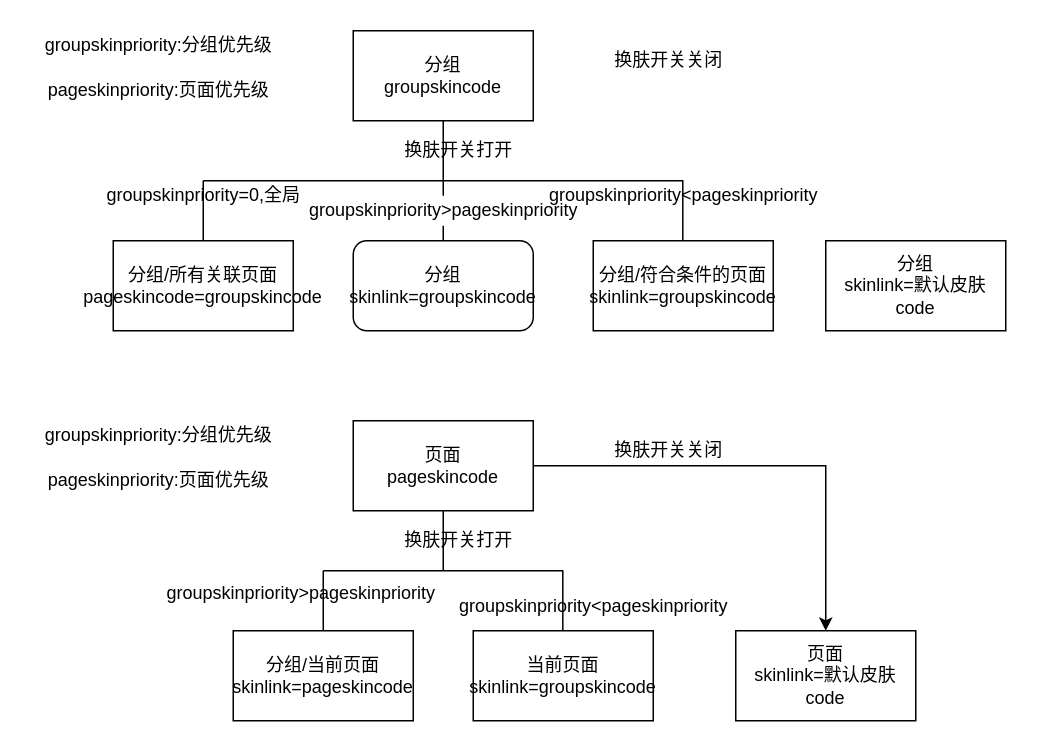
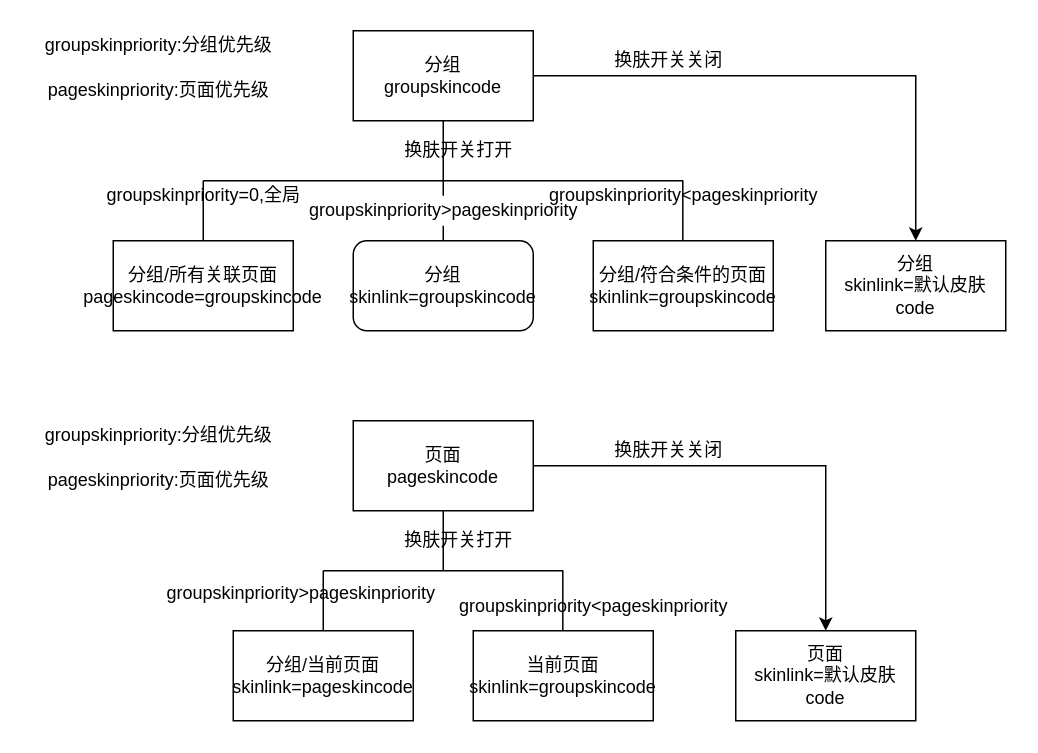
edge "分组 groupskincode" -> "分组 skinlink=默认皮肤code": added
